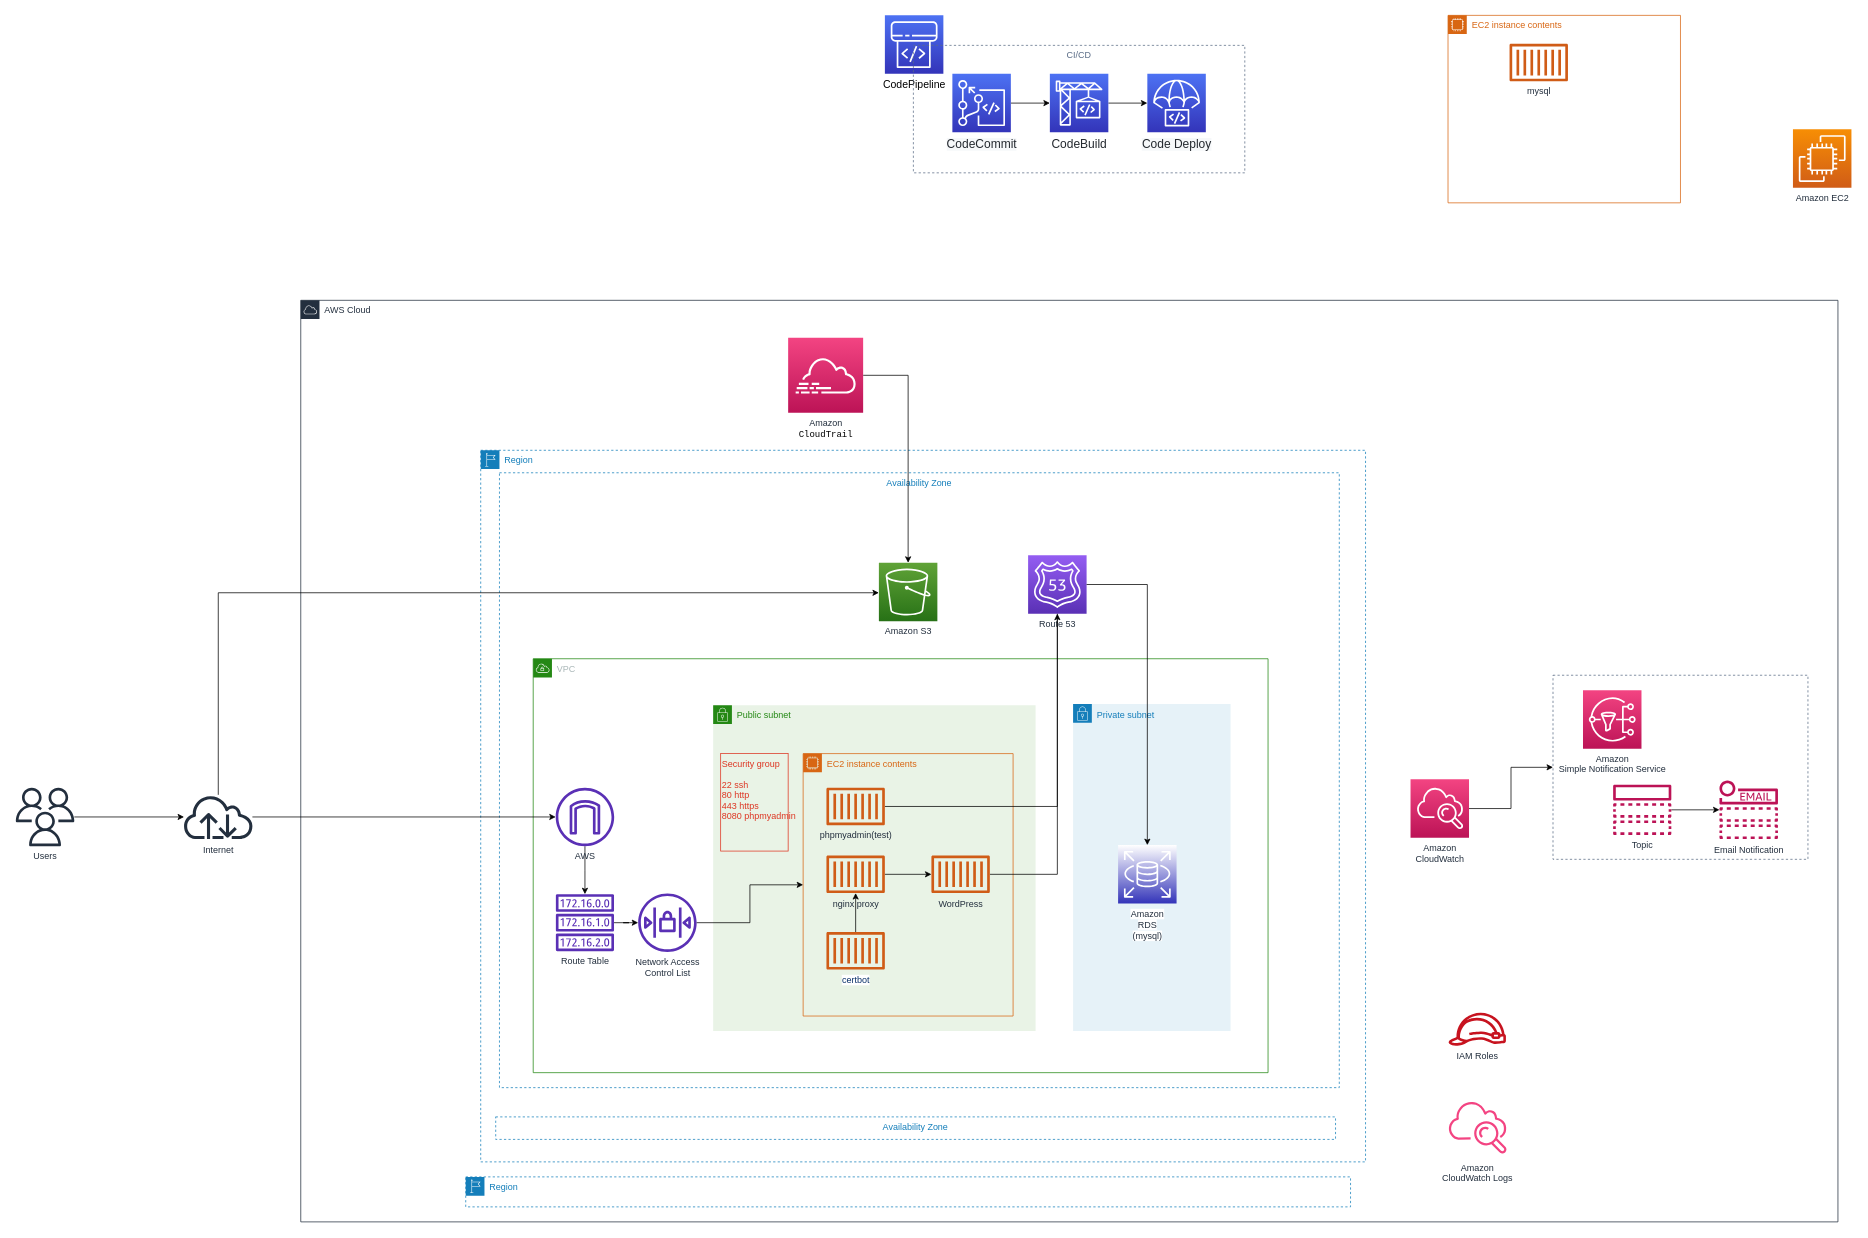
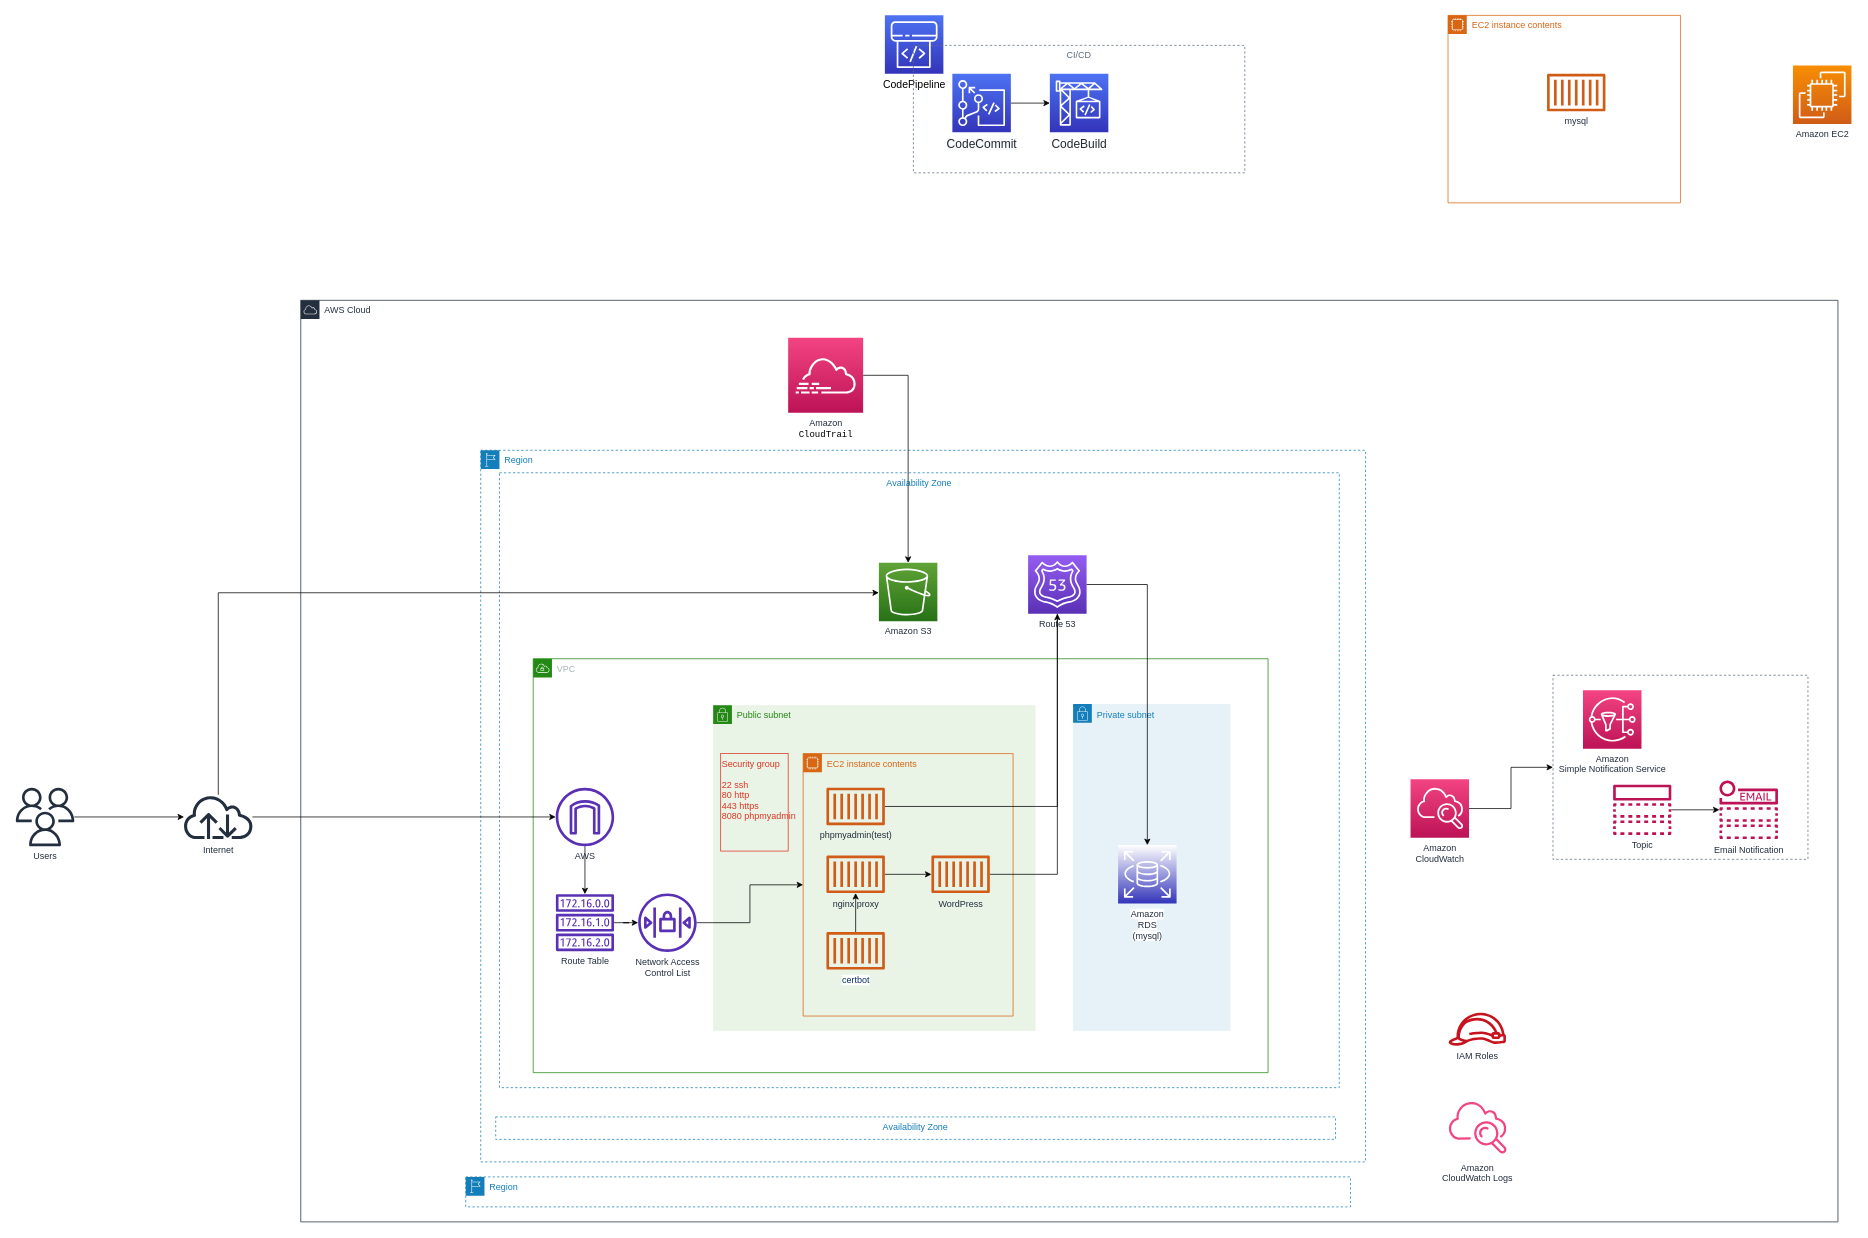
node "mysql": moved (1539, 63) -> (1576, 93)
edge "CodeBuild" -> "Code Deploy": removed
node "Code Deploy": removed
node "Amazon EC2": moved (1822, 159) -> (1822, 95)
